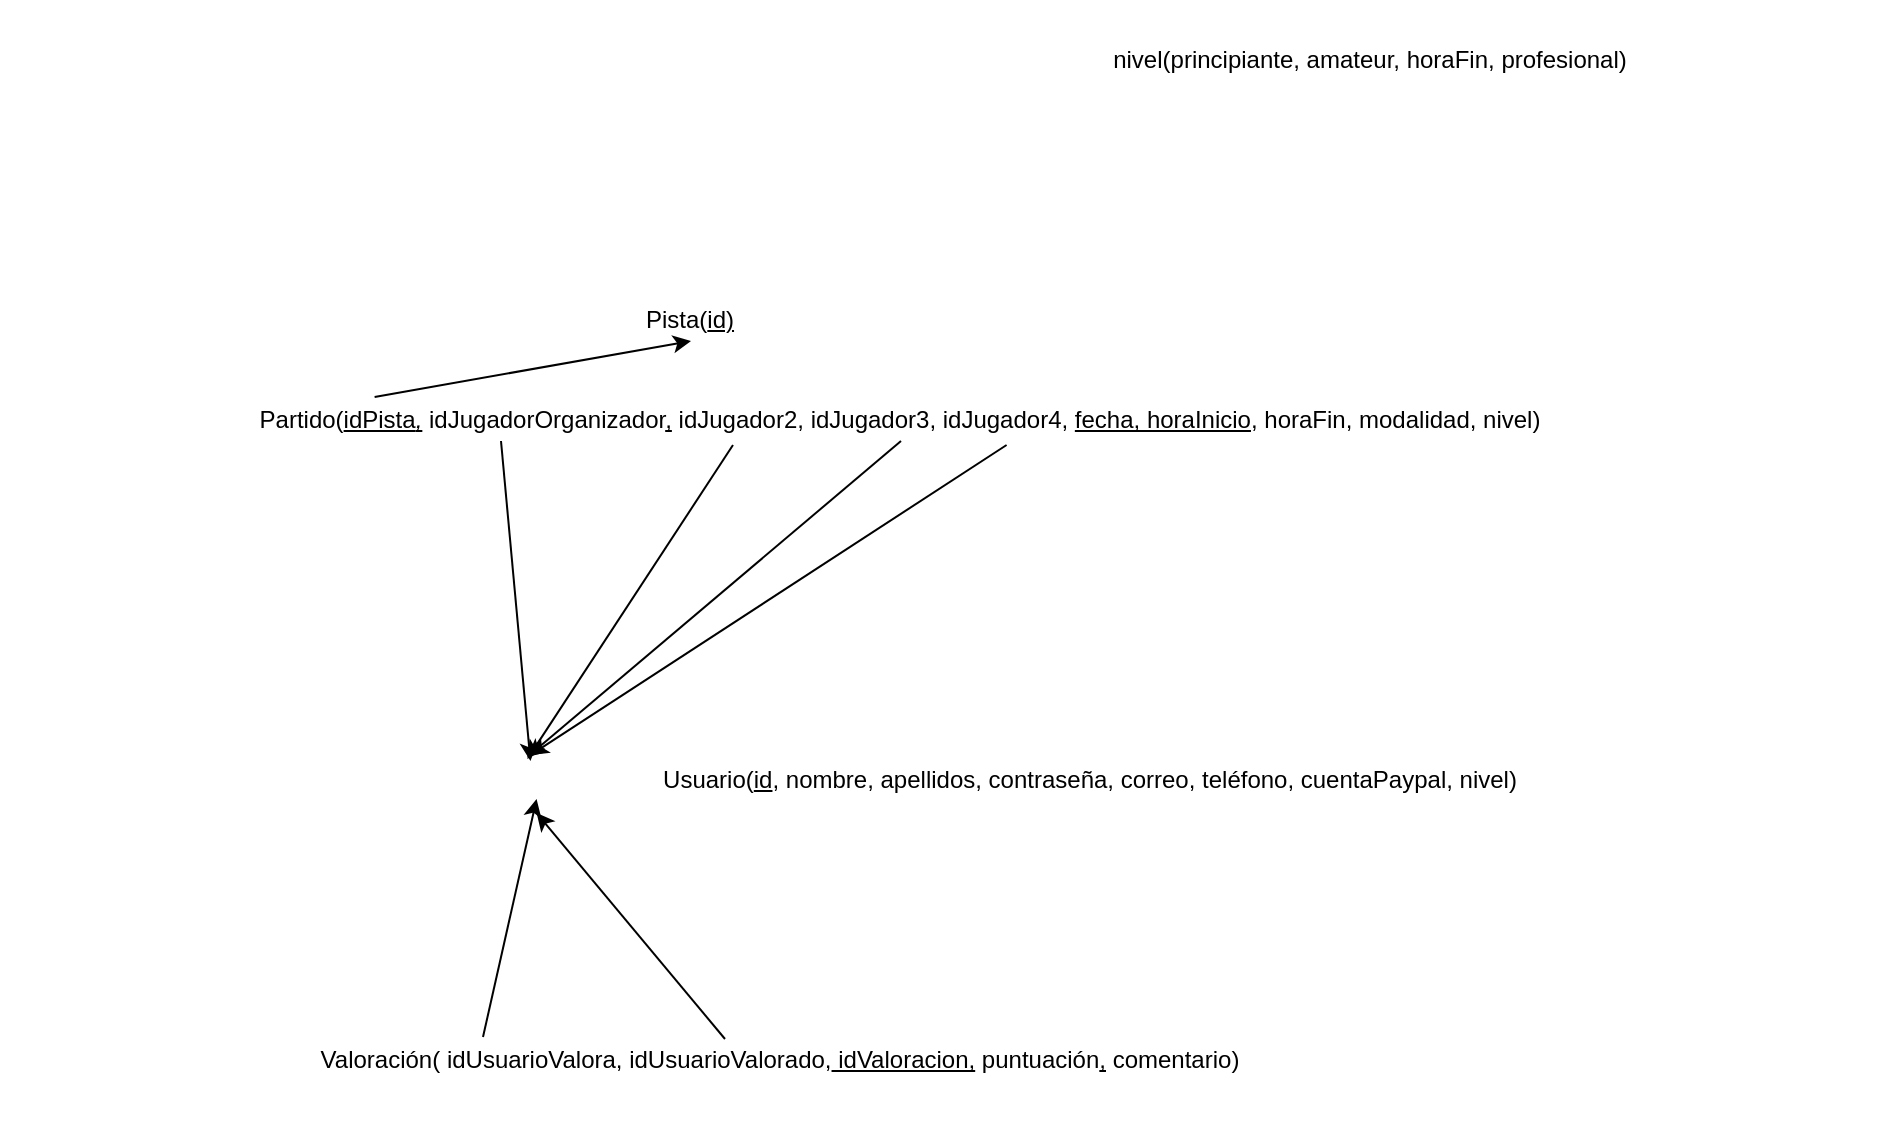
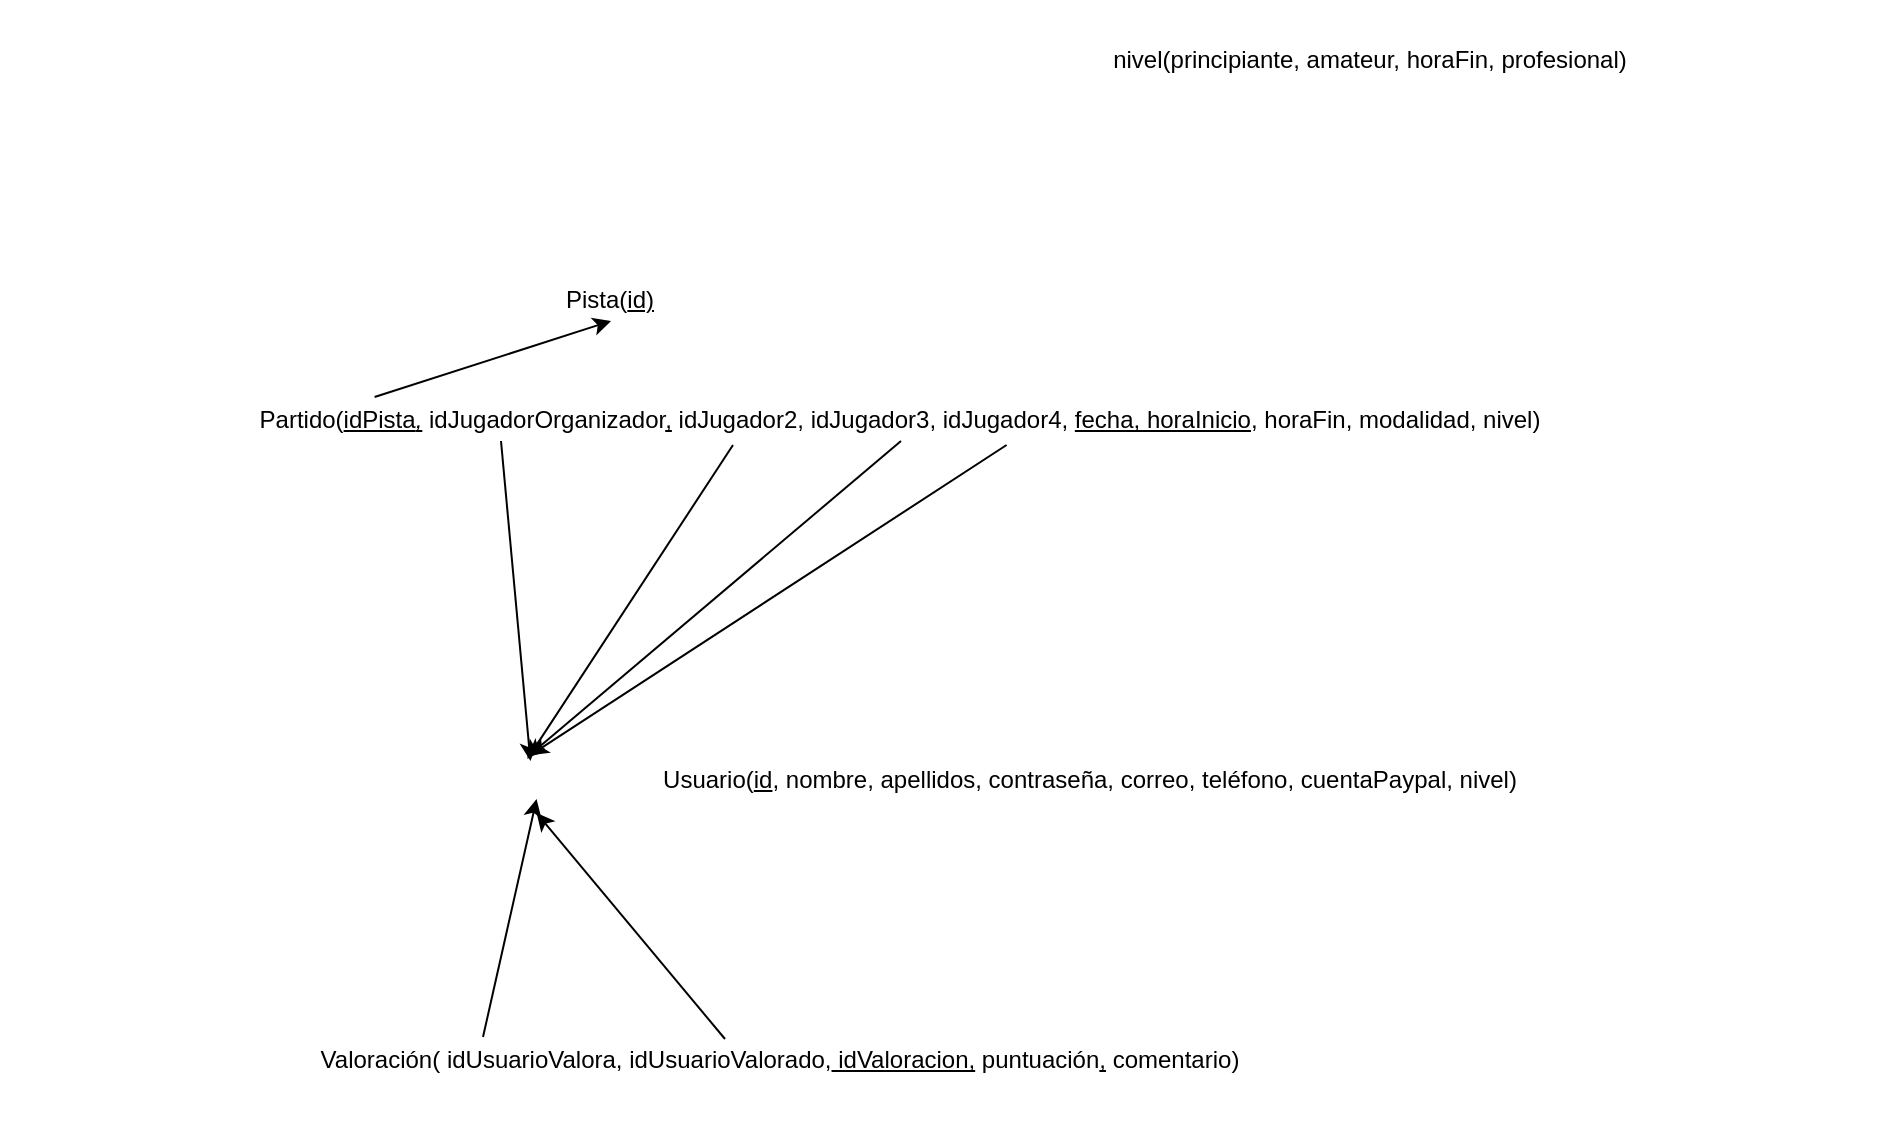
node "Pista(id)": moved (691, 321) -> (611, 301)
